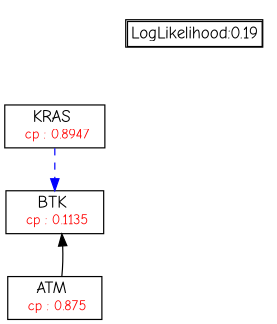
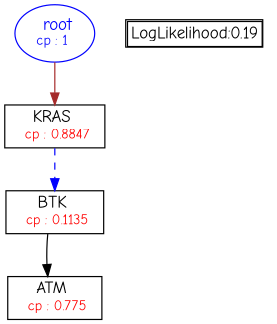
node "root": added
node "KRAS": text "cp : 0.8947" -> "cp : 0.8847"
edge "ATM" -> "BTK": reversed
node "ATM": text "cp : 0.875" -> "cp : 0.775"
